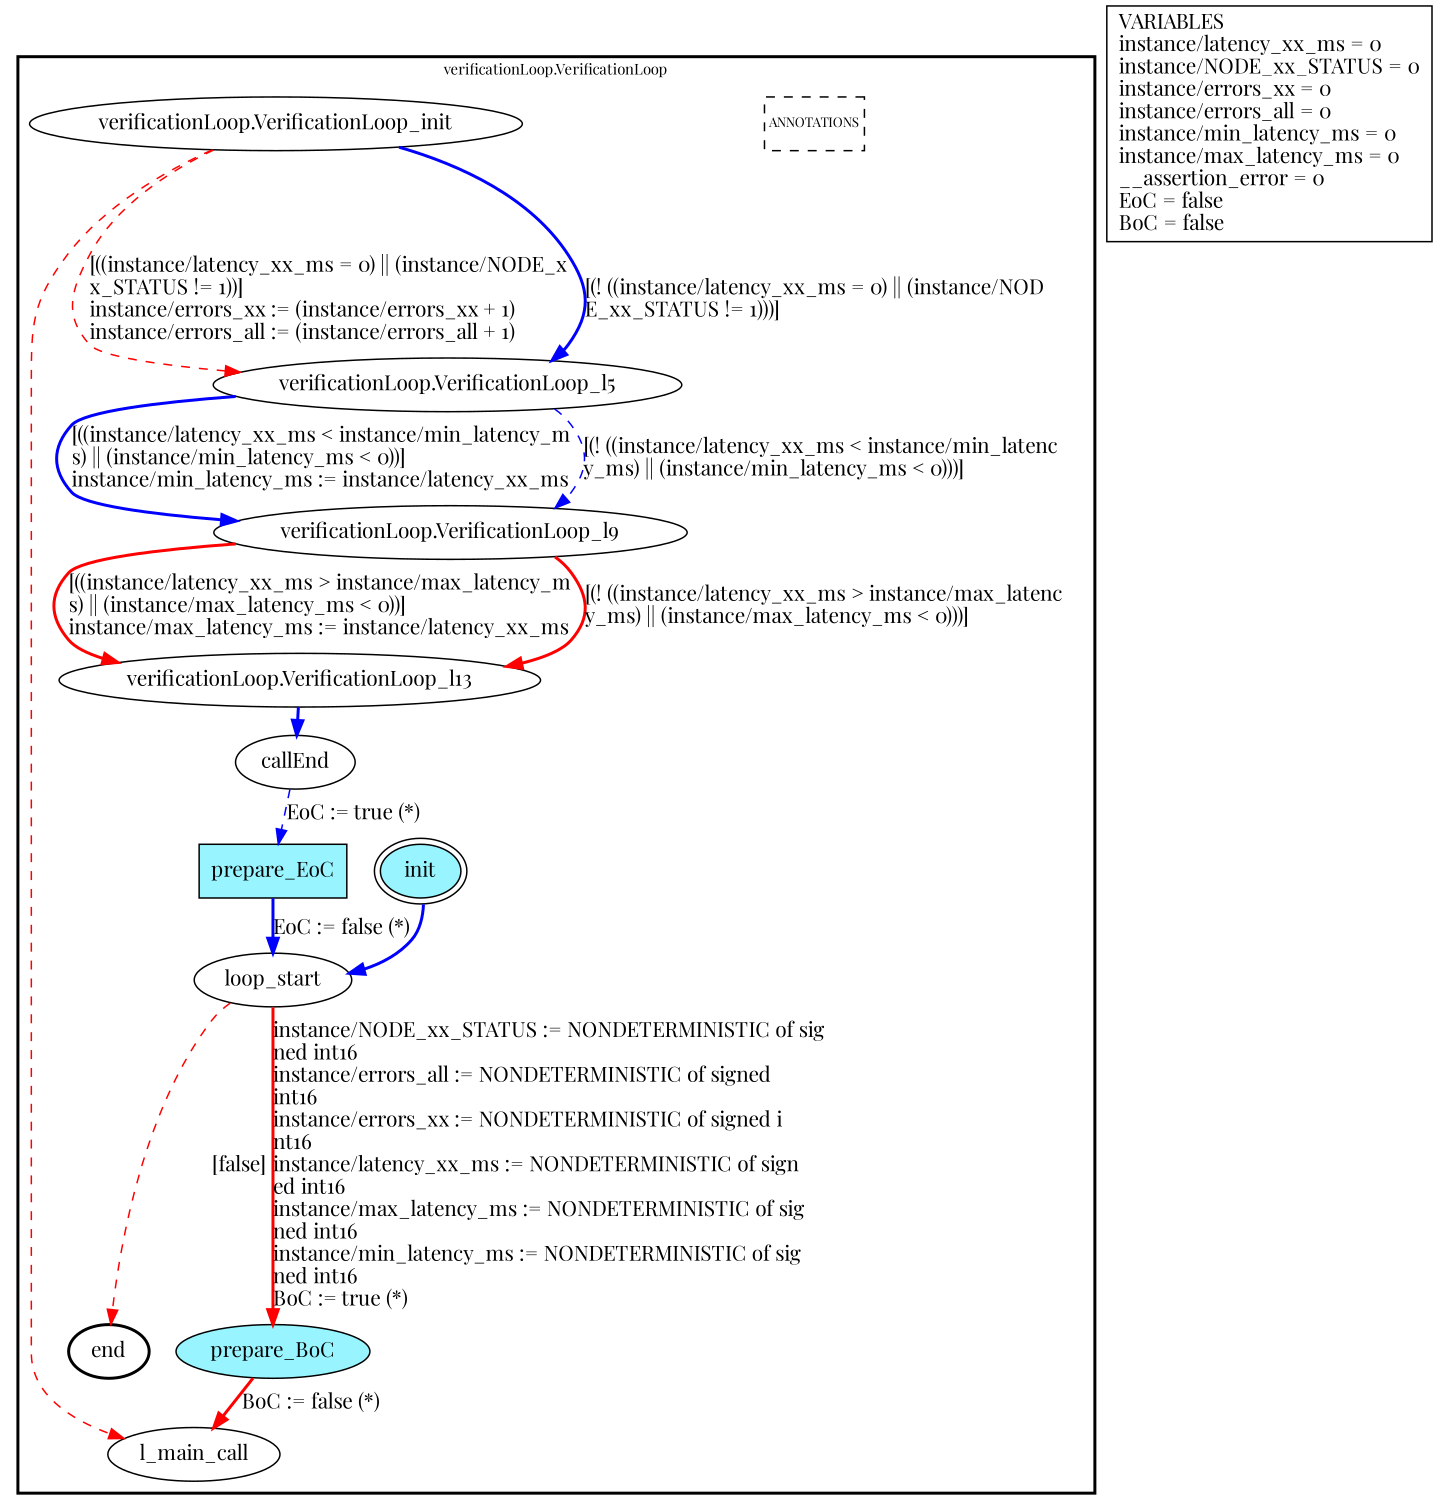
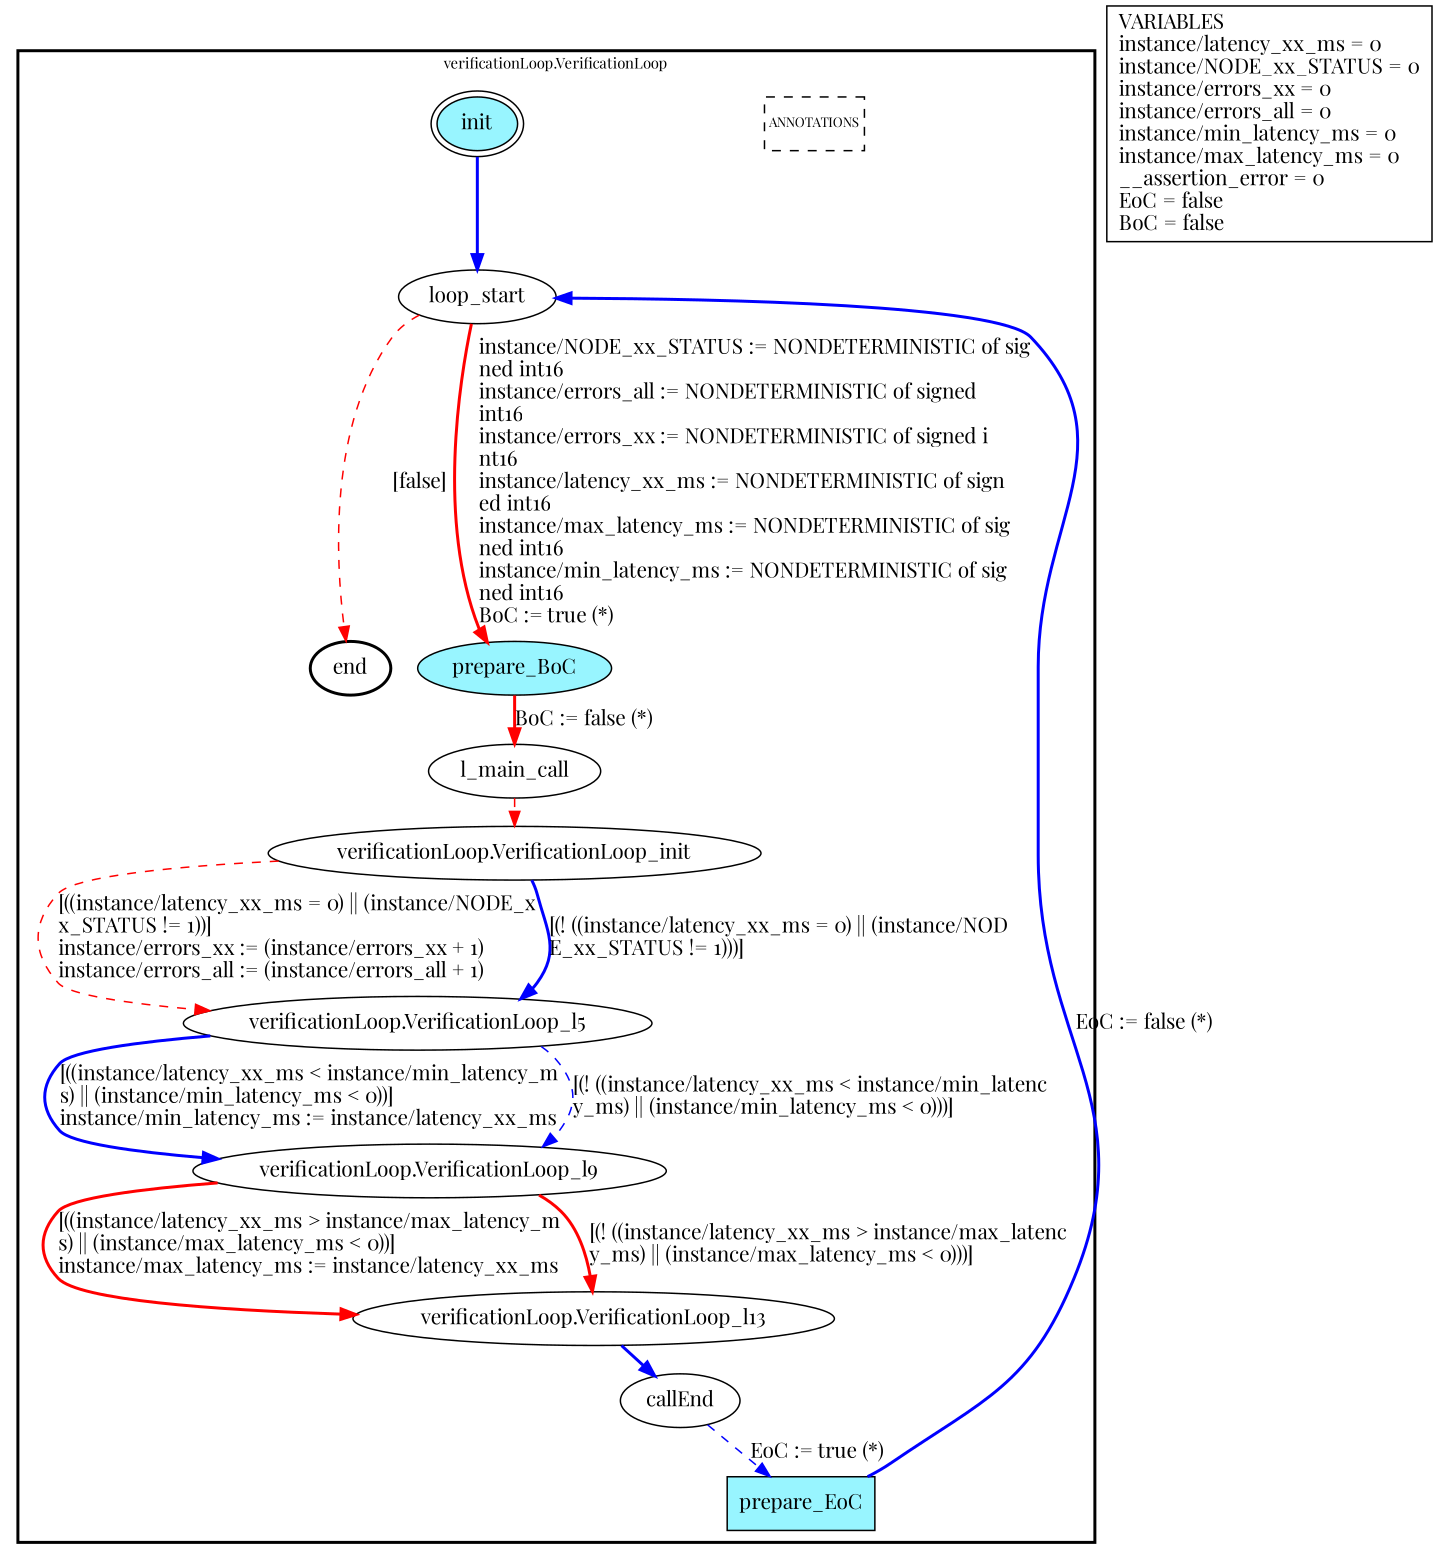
edge "verificationLoop.VerificationLoop_init" -> "l_main_call": reversed
